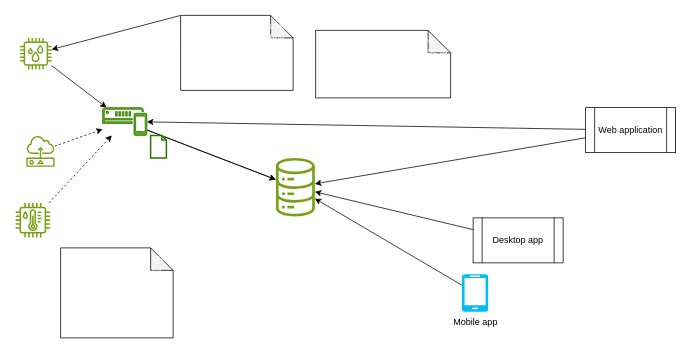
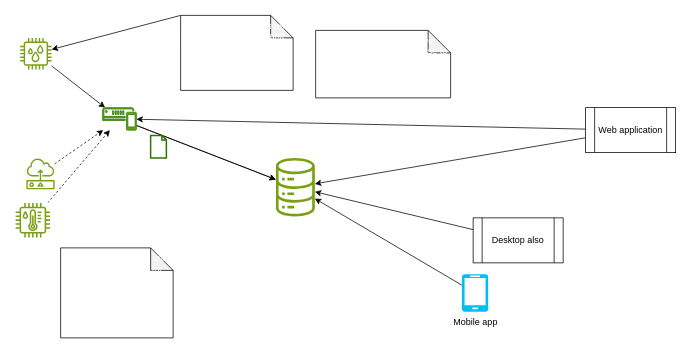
node "SU1": label "SU1" -> "SU3"
node "CU": size 44x28 -> 34x23
node "SU2": moved (40, 151) -> (40, 174)
node "SU8d": label "SU8d" -> "SU1d"
node "Desktop app": label "Desktop app" -> "Desktop also"
